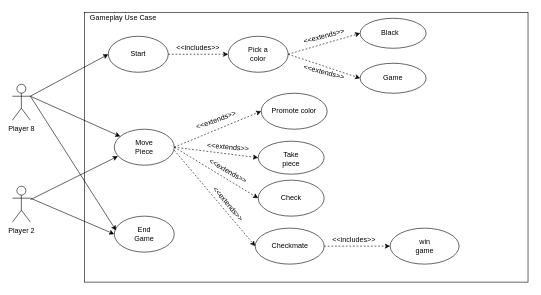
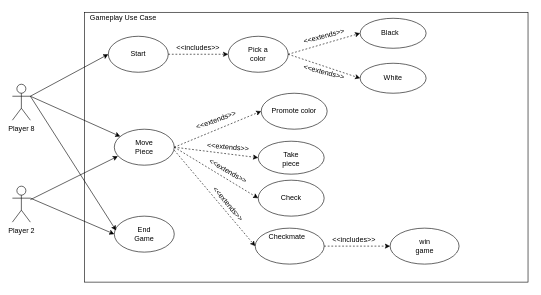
node "Game": label "Game" -> "White"
node "Checkmate": moved (290, 246) -> (287, 237)
